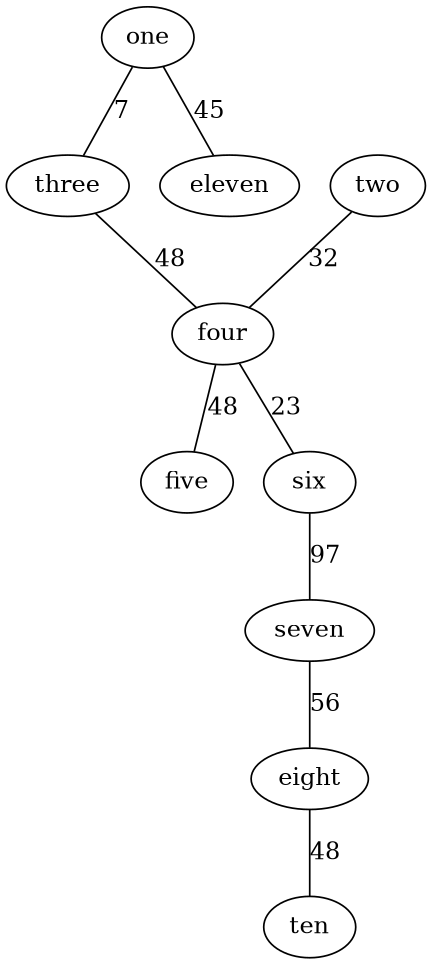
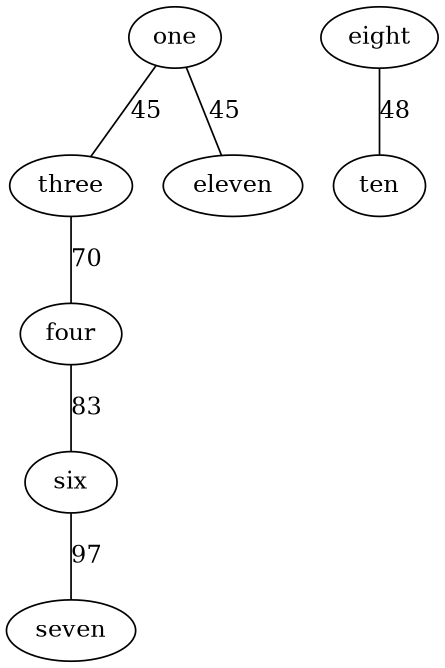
edge "one" -- "three": label "7" -> "45"
node "two": removed
edge "three" -- "four": label "48" -> "70"
edge "four" -- "six": label "23" -> "83"
node "five": removed
edge "seven" -- "eight": removed, label "56"
